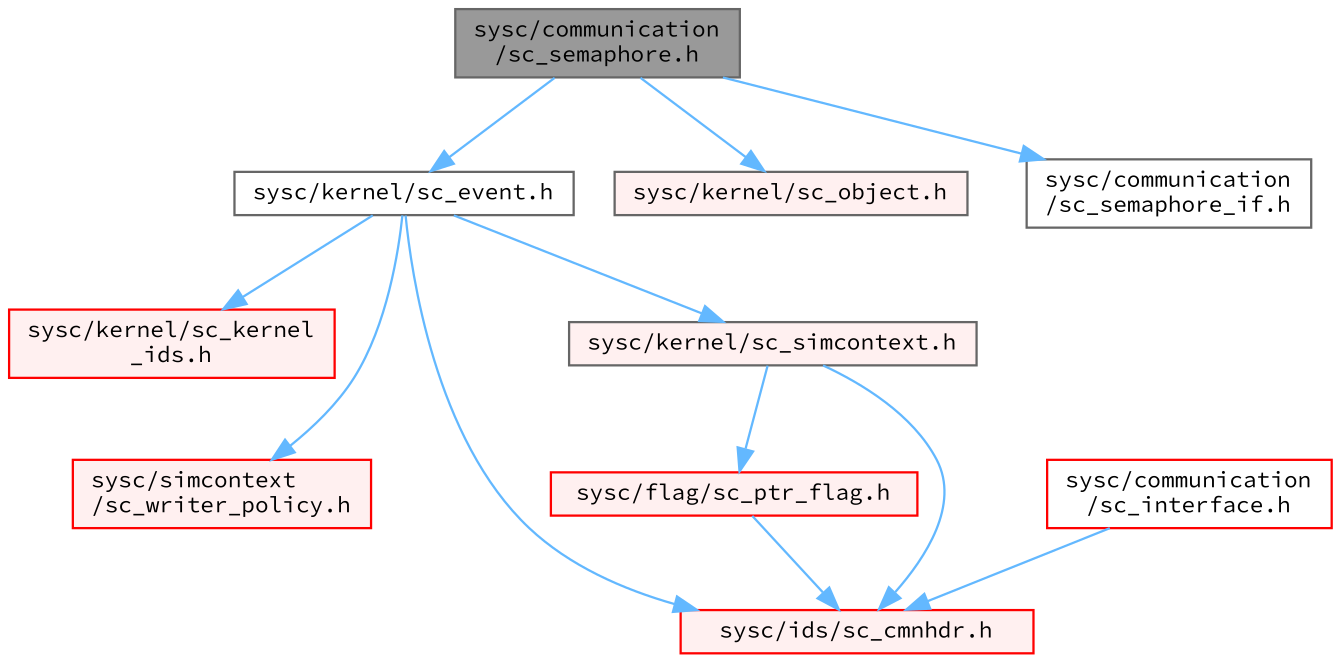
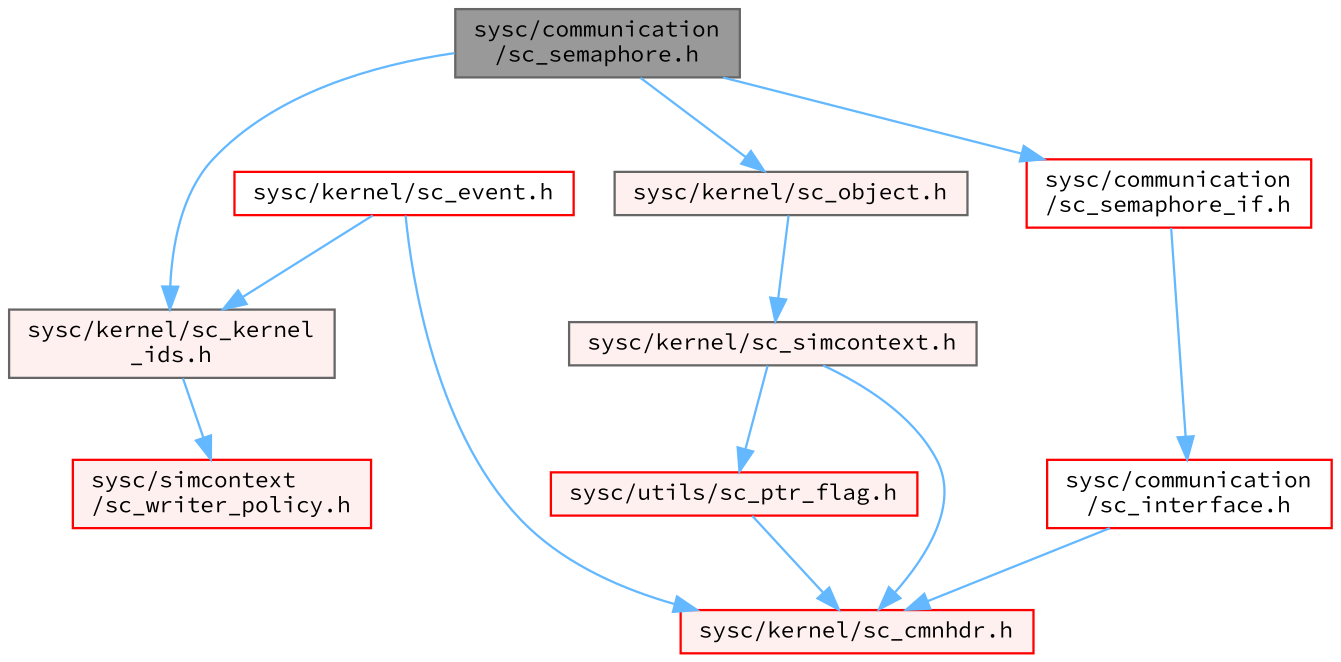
edge "sysc/communication /sc_semaphore.h" -> "sysc/kernel/sc_event.h": now "sysc/communication /sc_semaphore.h" -> "sysc/kernel/sc_kernel _ids.h"
node "sysc/kernel/sc_event.h": color grey40 -> red
node "sysc/communication /sc_semaphore_if.h": color grey40 -> red
edge "sysc/kernel/sc_event.h" -> "sysc/kernel/sc_simcontext.h": now "sysc/kernel/sc_object.h" -> "sysc/kernel/sc_simcontext.h"
edge "sysc/communication /sc_semaphore_if.h" -> "sysc/communication /sc_interface.h": added
node "sysc/kernel/sc_kernel _ids.h": color red -> grey40
edge "sysc/kernel/sc_event.h" -> "sysc/simcontext /sc_writer_policy.h": now "sysc/kernel/sc_kernel _ids.h" -> "sysc/simcontext /sc_writer_policy.h"
node "sysc/flag/sc_ptr_flag.h": label "sysc/flag/sc_ptr_flag.h" -> "sysc/utils/sc_ptr_flag.h"
node "sysc/ids/sc_cmnhdr.h": label "sysc/ids/sc_cmnhdr.h" -> "sysc/kernel/sc_cmnhdr.h"
